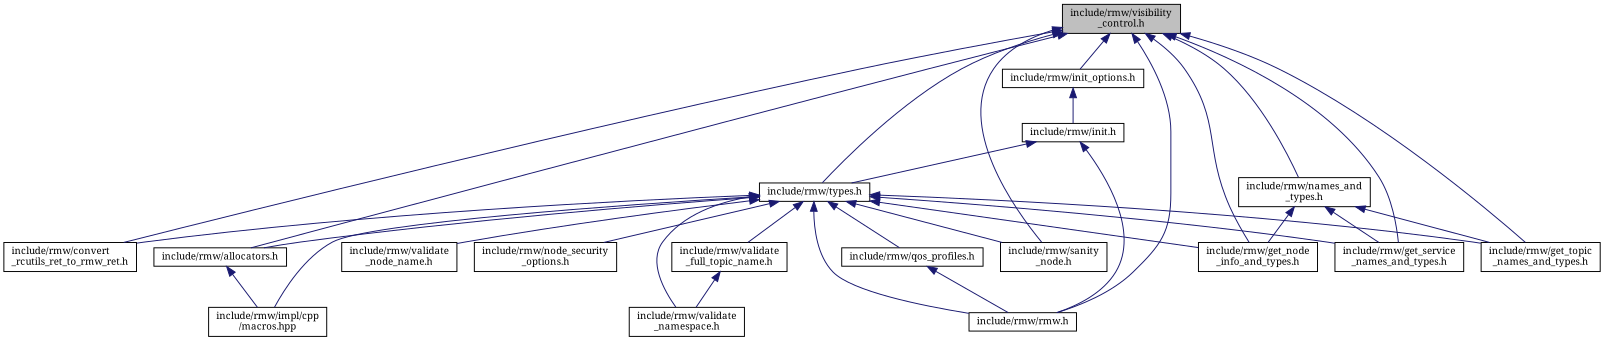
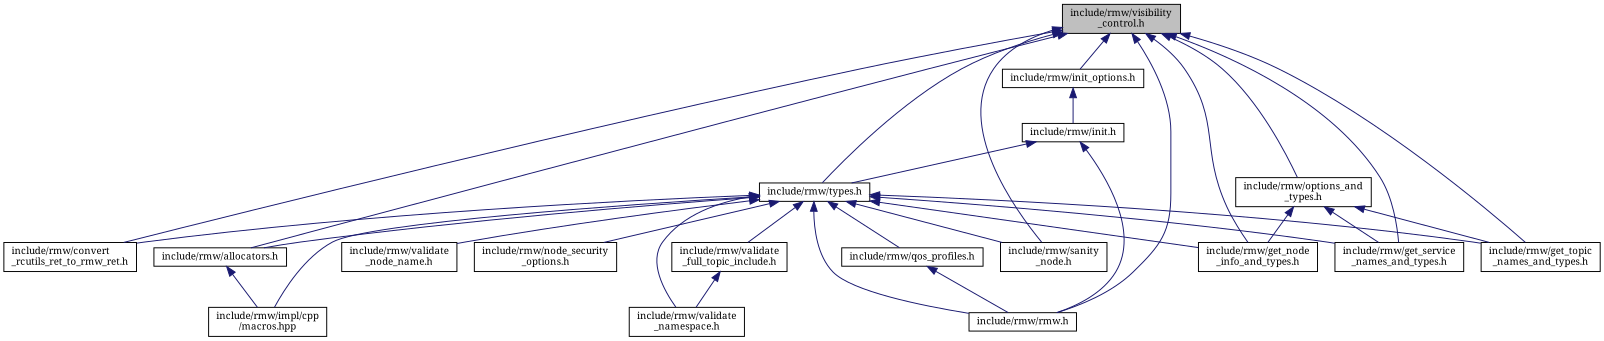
node "include/rmw/names_and _types.h": label "include/rmw/names_and _types.h" -> "include/rmw/options_and _types.h"
node "include/rmw/validate _full_topic_name.h": label "include/rmw/validate _full_topic_name.h" -> "include/rmw/validate _full_topic_include.h"
